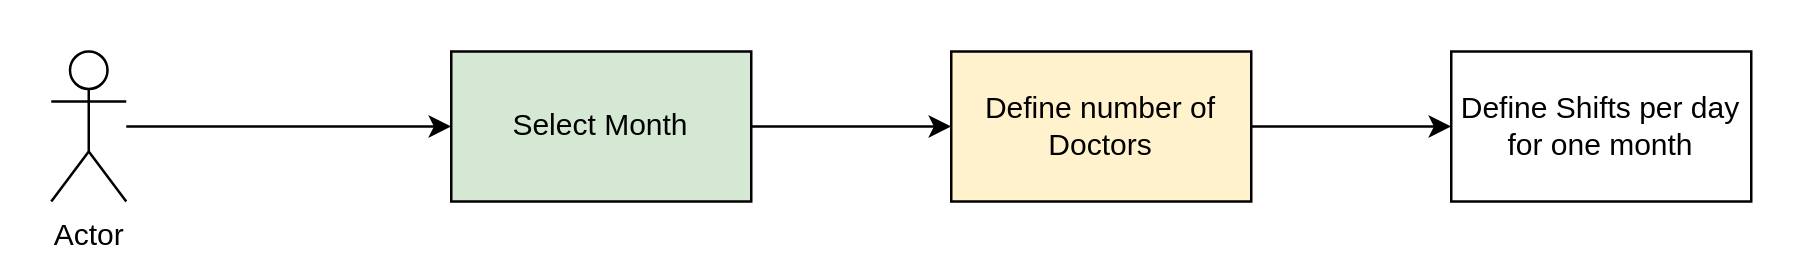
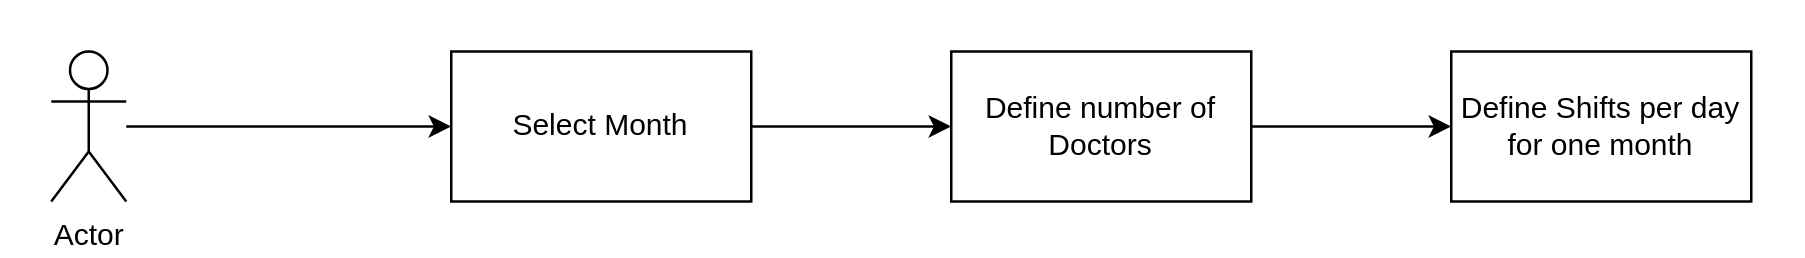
node "Select Month": fillcolor #d5e8d4 -> #ffffff
node "Define number of Doctors": fillcolor #fff2cc -> #ffffff
